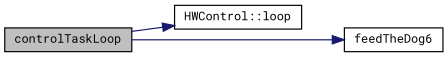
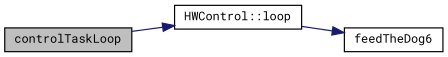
edge "controlTaskLoop" -> "feedTheDog6": now "HWControl::loop" -> "feedTheDog6"
